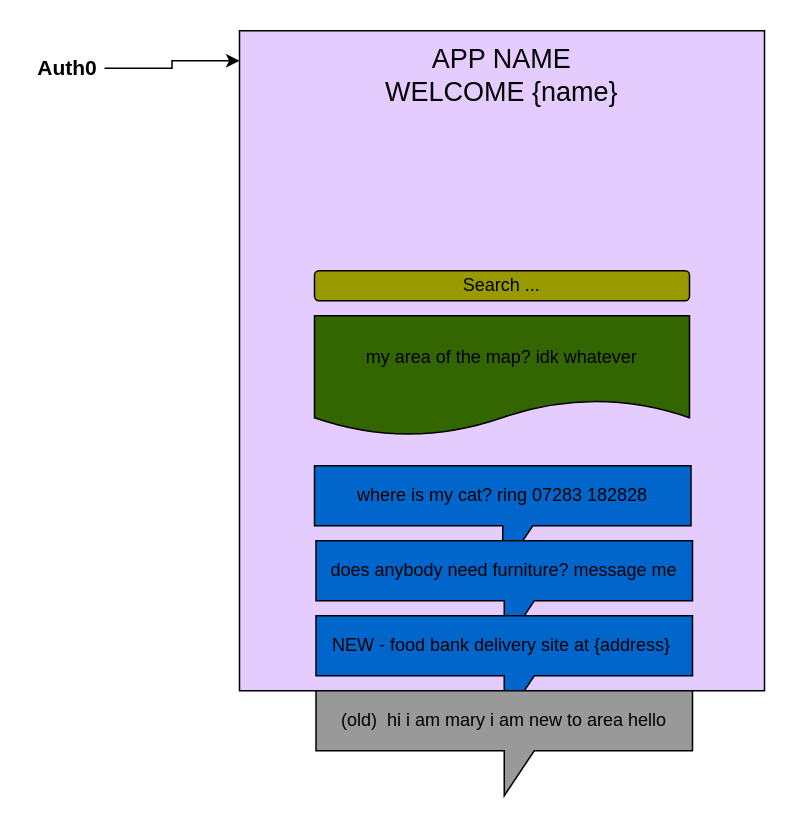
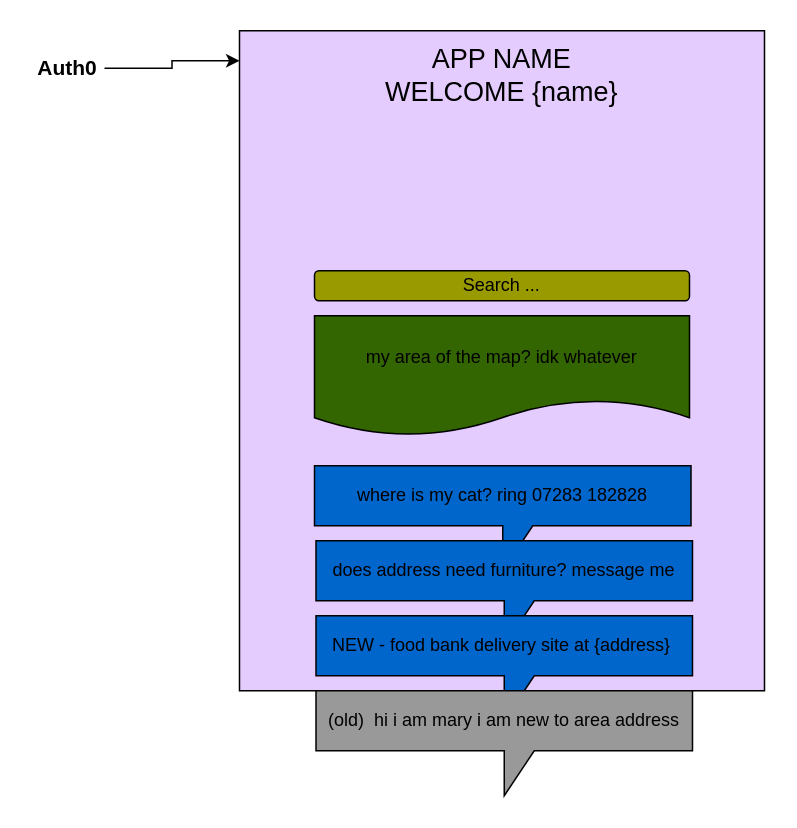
node "does anybody need furniture? message me": label "does anybody need furniture? message me" -> "does address need furniture? message me"
node "(old) hi i am mary i am new to area hello": label "(old) hi i am mary i am new to area hello" -> "(old) hi i am mary i am new to area address"
